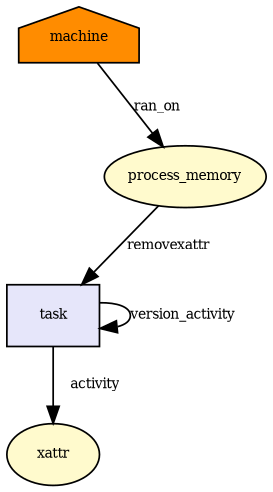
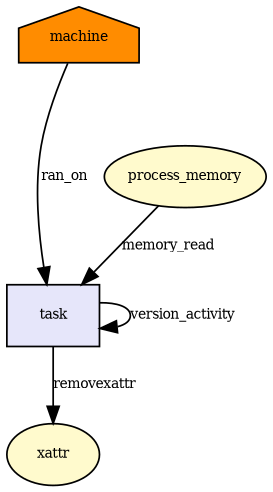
edge "machine" -> "process_memory": now "machine" -> "task"
edge "process_memory" -> "task": label "removexattr" -> "memory_read"
edge "task" -> "xattr": label "activity" -> "removexattr"
